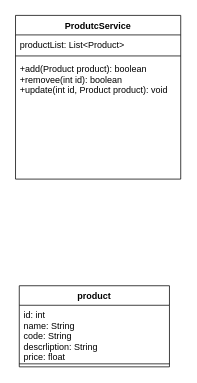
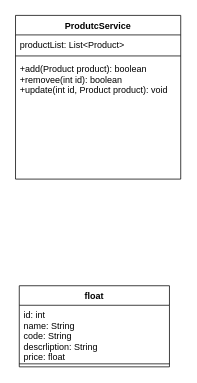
node "product": label "product" -> "float"
